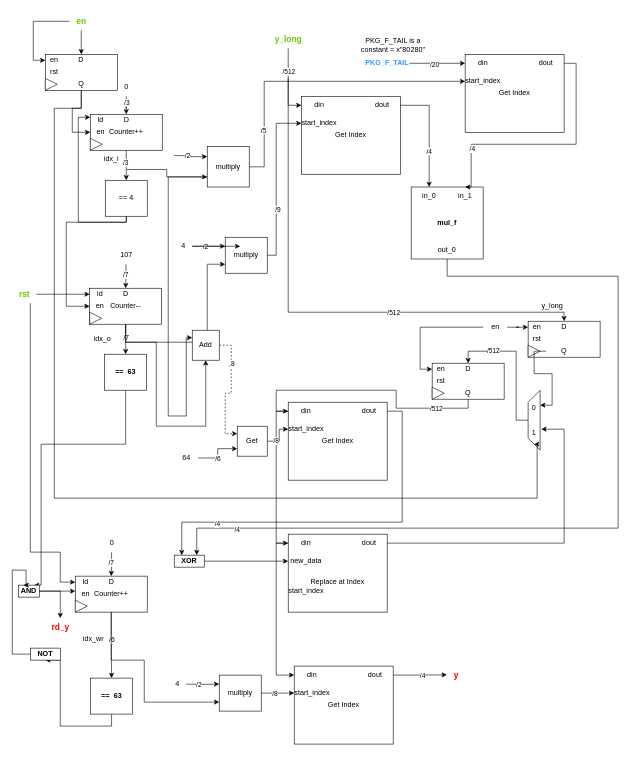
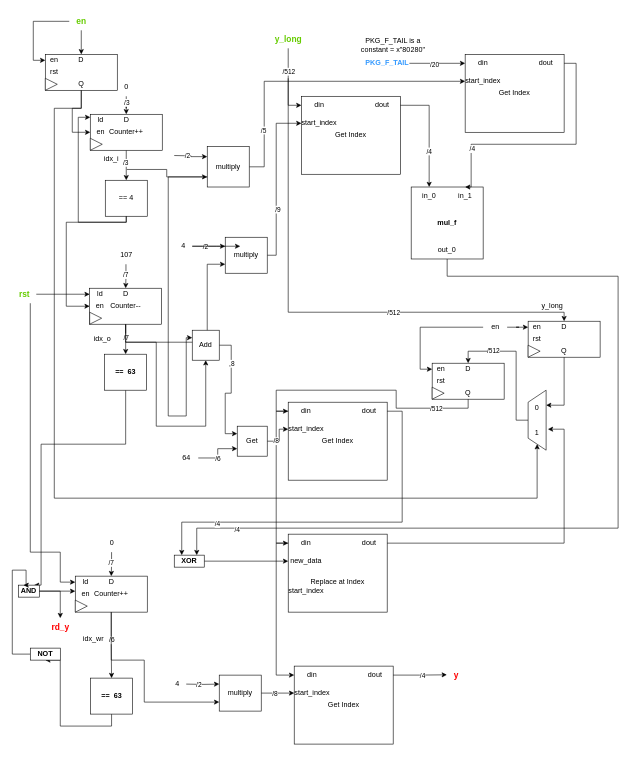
edge "Add" -> "Get": style dashed -> solid
node "0 1": size 12x60 -> 18x60
